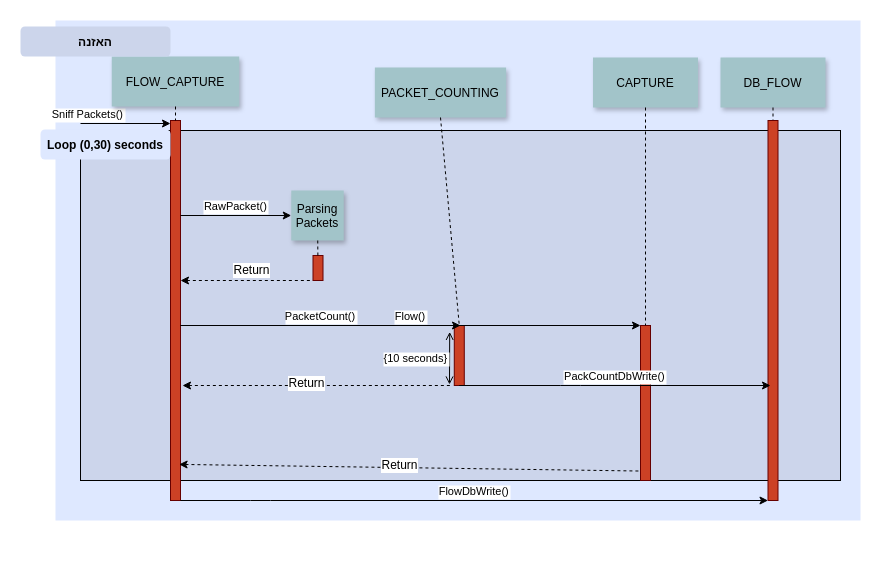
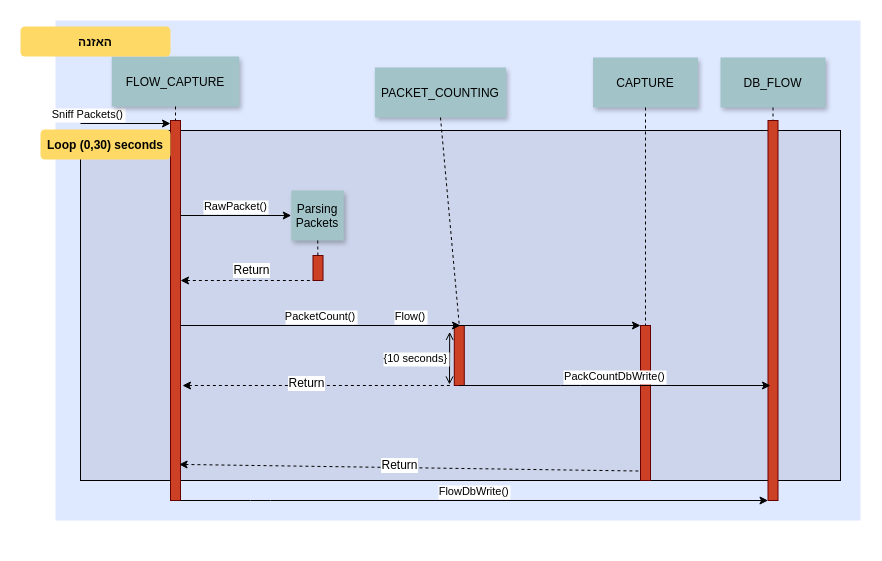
node "האזנה": fillcolor #ccd5eb -> #ffd966
node "Loop (0,30) seconds": fillcolor #dee8ff -> #ffd966
